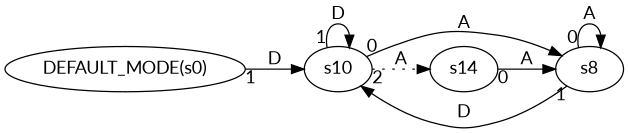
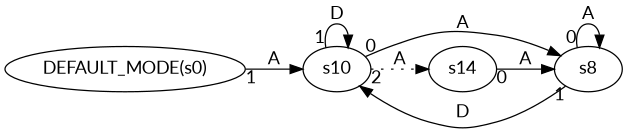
edge "DEFAULT_MODE(s0)" -> "s10": label "D" -> "A"
